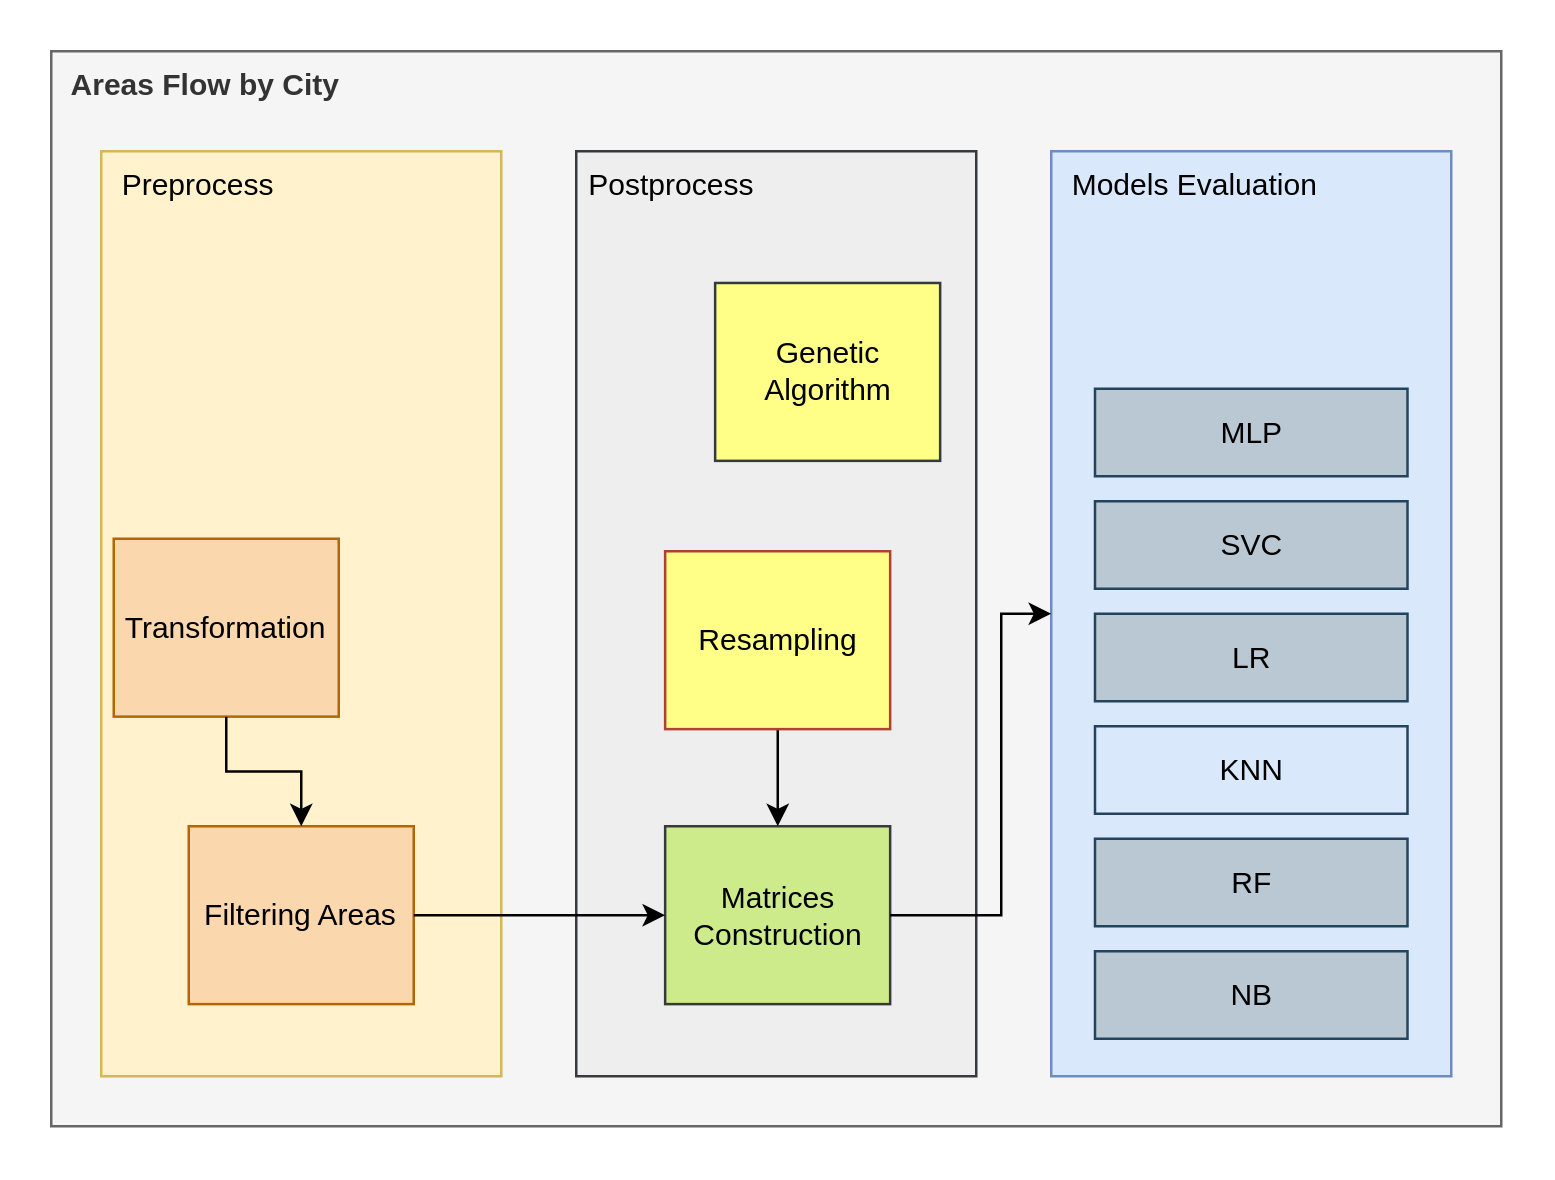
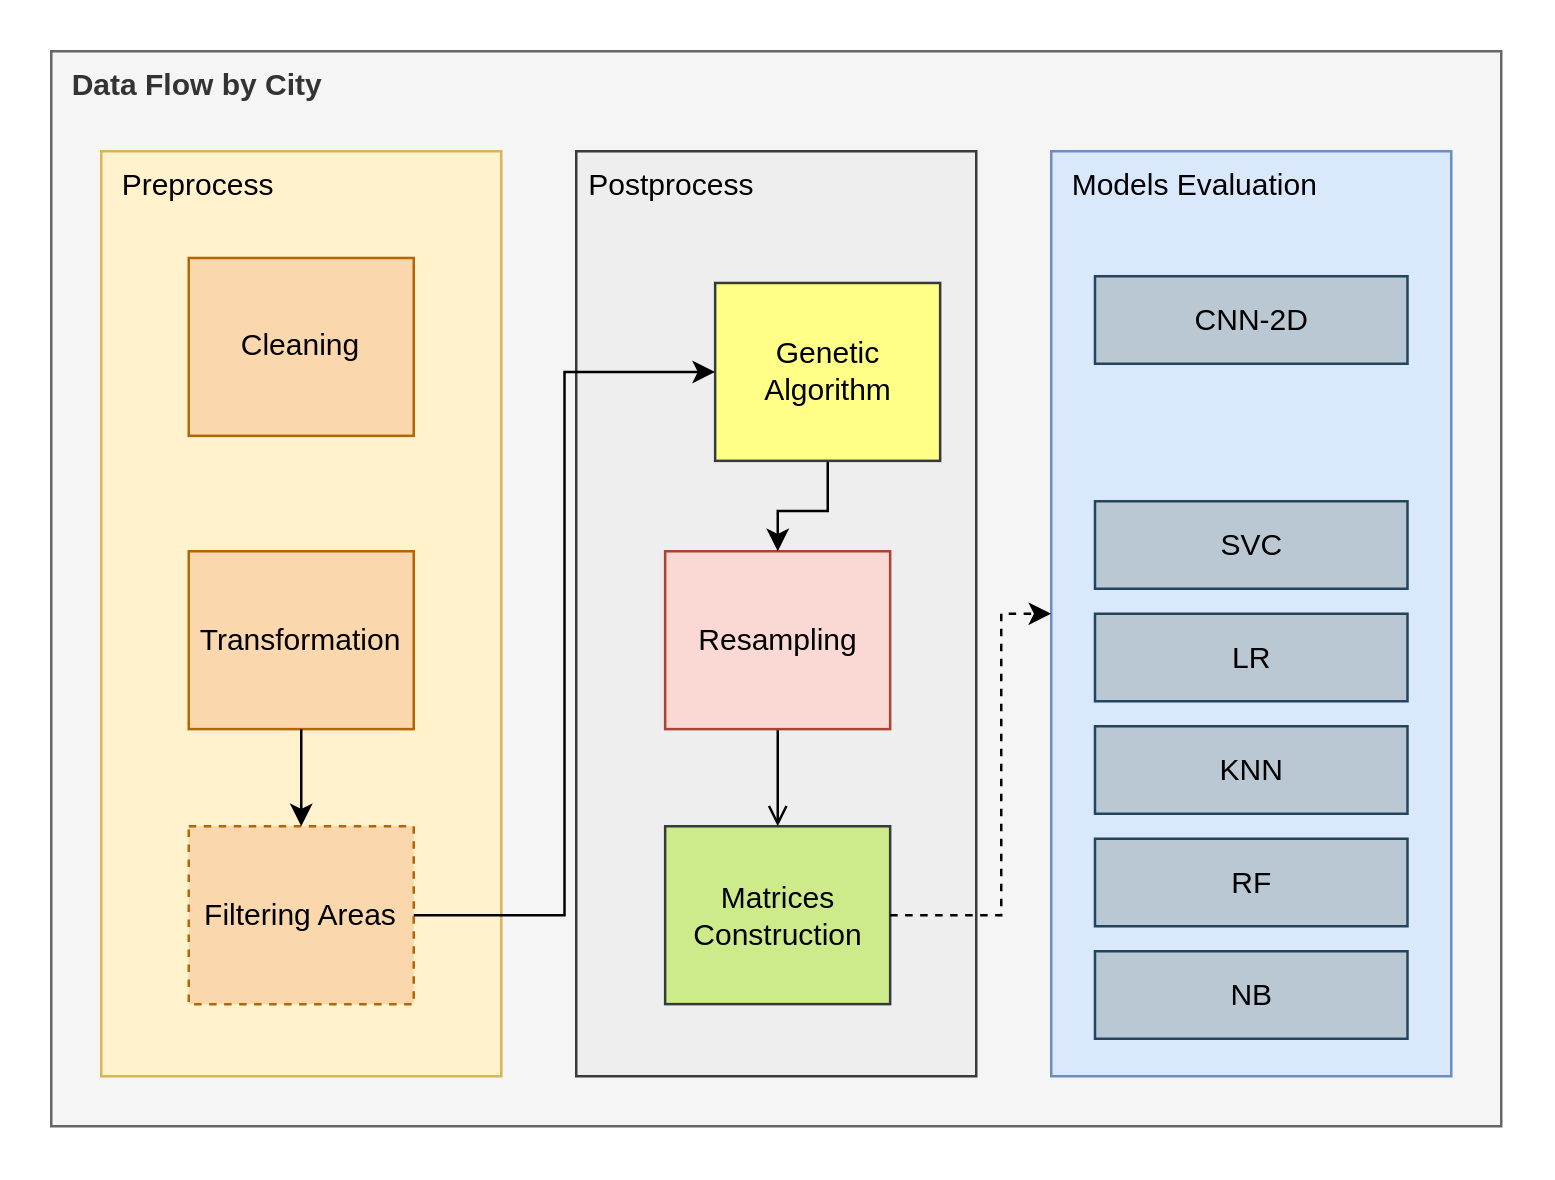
node "Areas Flow by City": label "Areas Flow by City" -> "Data Flow by City"
node "CNN-2D": added
node "Cleaning": added
node "MLP": removed
edge "Genetic Algorithm" -> "Resampling": added
node "Transformation": moved (226, 628) -> (301, 640)
node "Resampling": fillcolor #ffff88 -> #fad9d5
node "KNN": fillcolor #dae8fc -> #bac8d3
edge "Matrices Construction" -> "Models Evaluation": style solid -> dashed
edge "Resampling" -> "Matrices Construction": arrowhead classic -> open
node "Filtering Areas": style solid -> dashed
edge "Filtering Areas" -> "Matrices Construction": now "Filtering Areas" -> "Genetic Algorithm"
